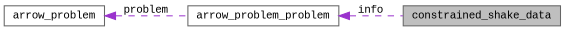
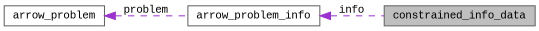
node "arrow_problem_problem": label "arrow_problem_problem" -> "arrow_problem_info"
node "constrained_shake_data": label "constrained_shake_data" -> "constrained_info_data"
